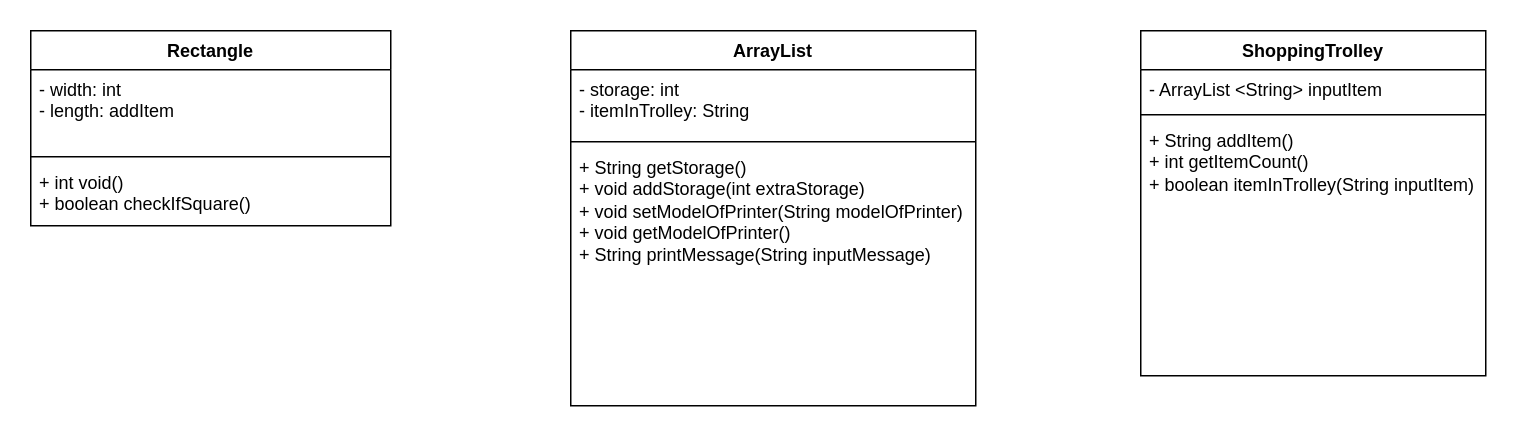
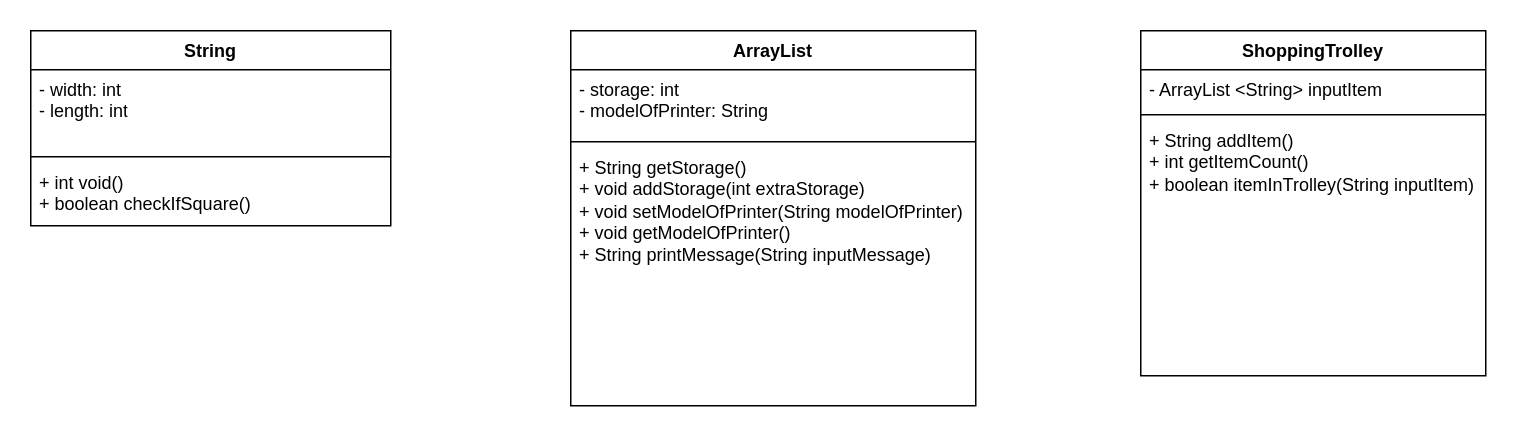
node "Rectangle": label "Rectangle" -> "String"
node "- width: int - length: addItem": label "- width: int - length: addItem" -> "- width: int - length: int"
node "- storage: int - itemInTrolley: String": label "- storage: int - itemInTrolley: String" -> "- storage: int - modelOfPrinter: String"
